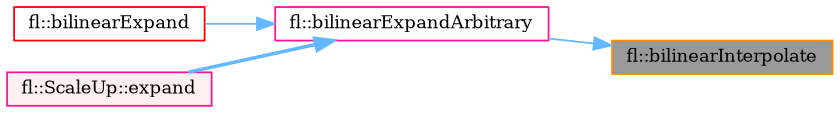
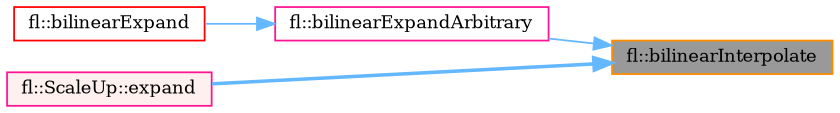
edge "fl::ScaleUp::expand" -> "fl::bilinearExpandArbitrary": now "fl::ScaleUp::expand" -> "fl::bilinearInterpolate"
